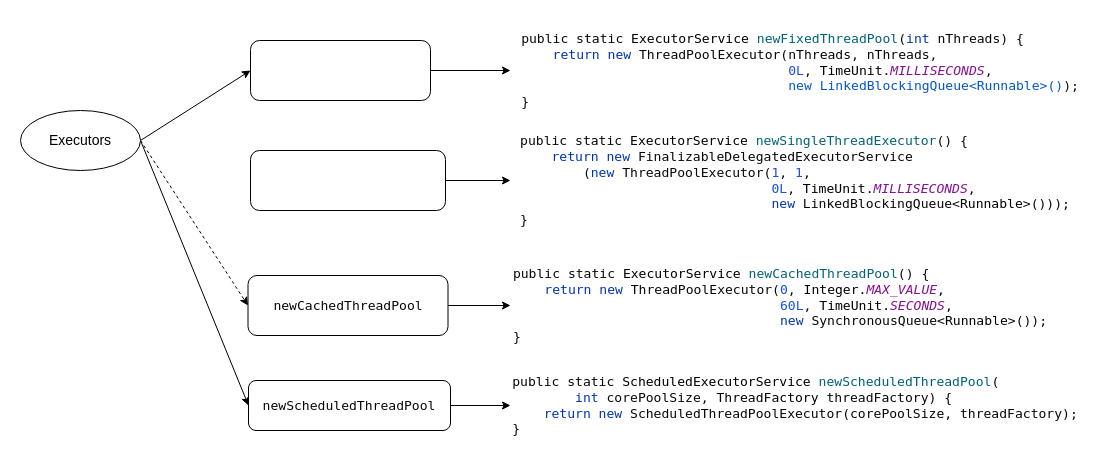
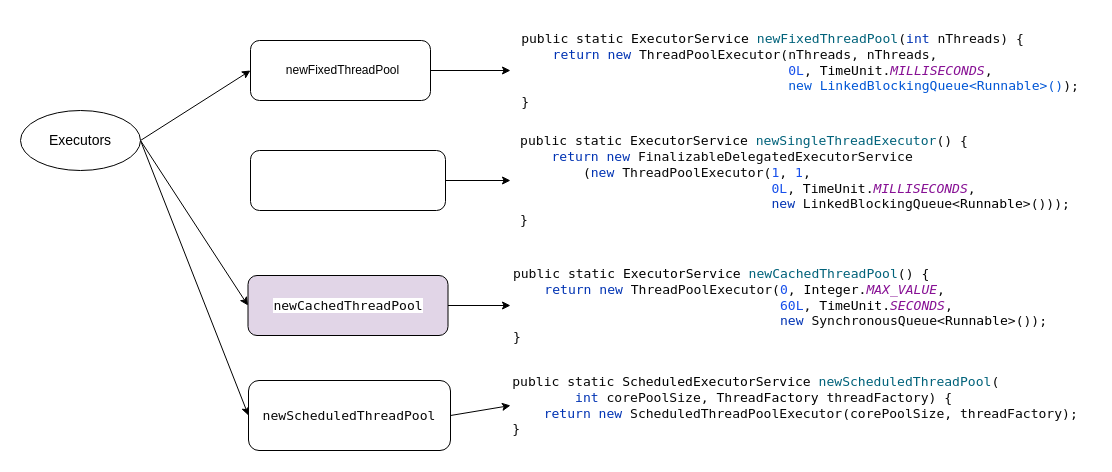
node "newFixedThreadPool": added
edge "Executors" -> "newCachedThreadPool": style dashed -> solid
node "newCachedThreadPool": fillcolor #ffffff -> #e1d5e7
node "newScheduledThreadPool": size 202x50 -> 202x70
